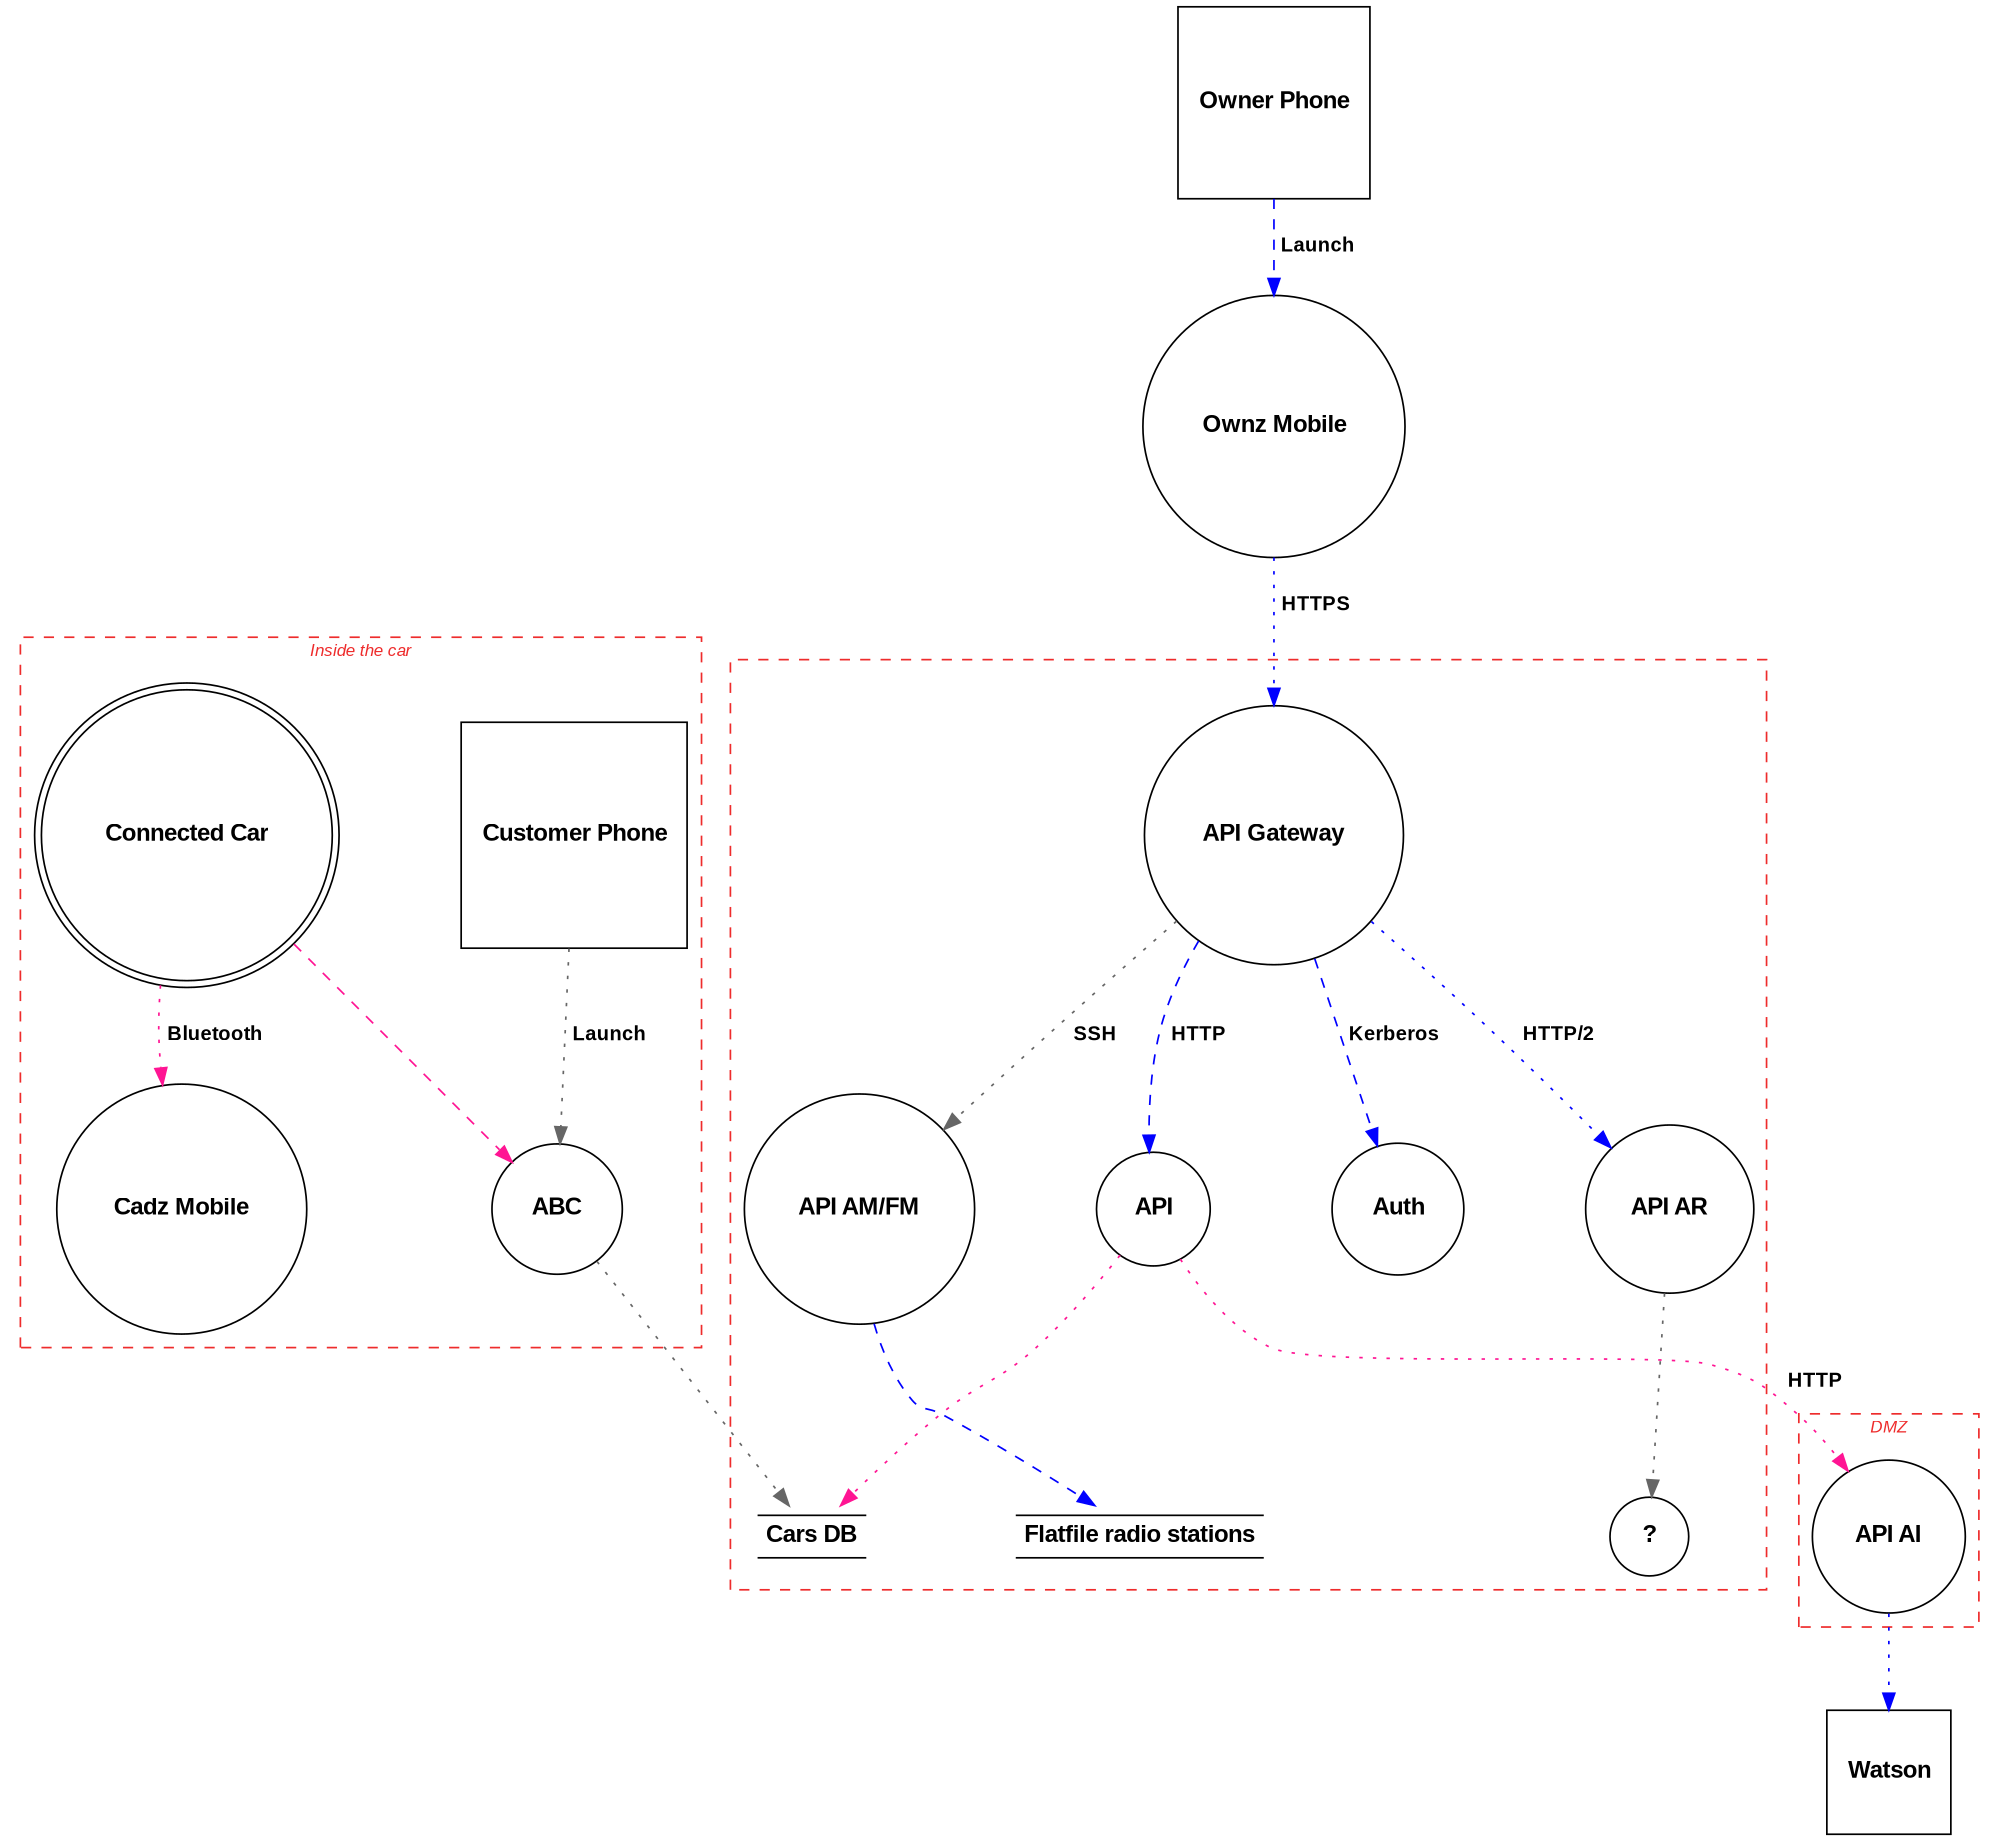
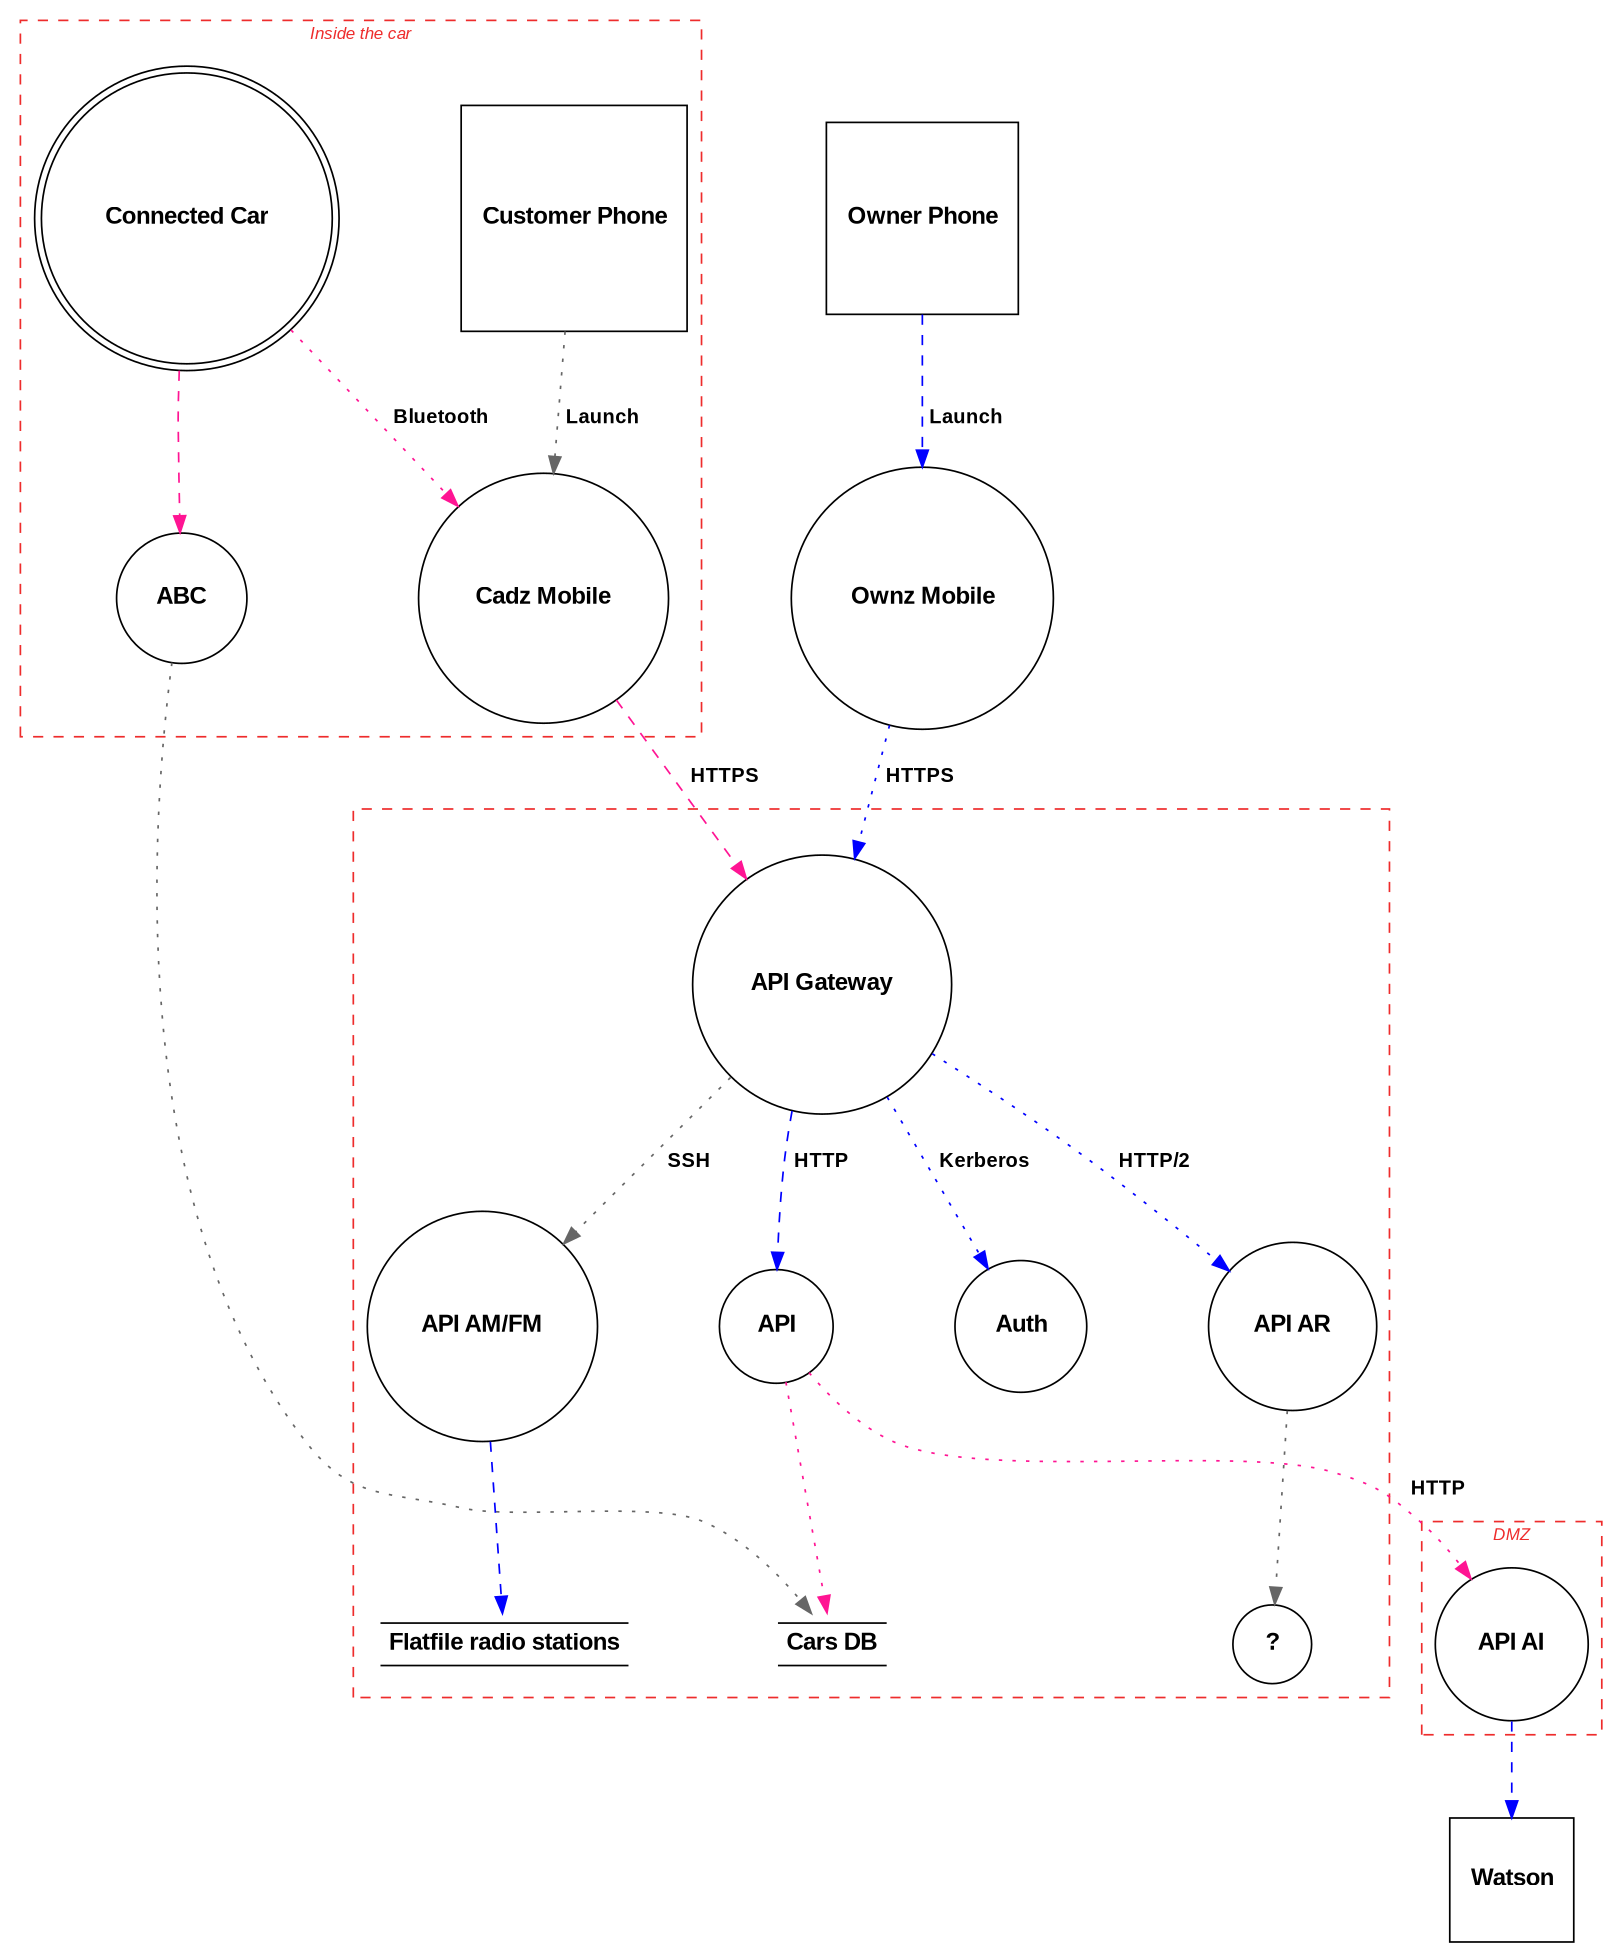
edge "Cadz Mobile" -> "API Gateway": added, label "HTTPS"
edge "Customer Phone" -> "ABC": now "Customer Phone" -> "Cadz Mobile"
edge "API Gateway" -> "Auth": style dashed -> dotted
edge "API AI" -> "Watson": style dotted -> dashed
